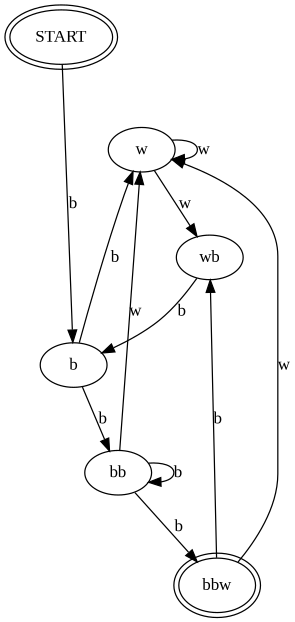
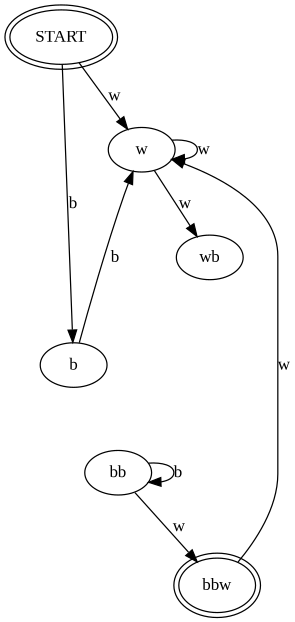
edge "bb" -> "w": now "START" -> "w"
edge "wb" -> "b": removed, label "b"
edge "b" -> "bb": removed, label "b"
edge "bbw" -> "wb": removed, label "b"
edge "bb" -> "bbw": label "b" -> "w"
